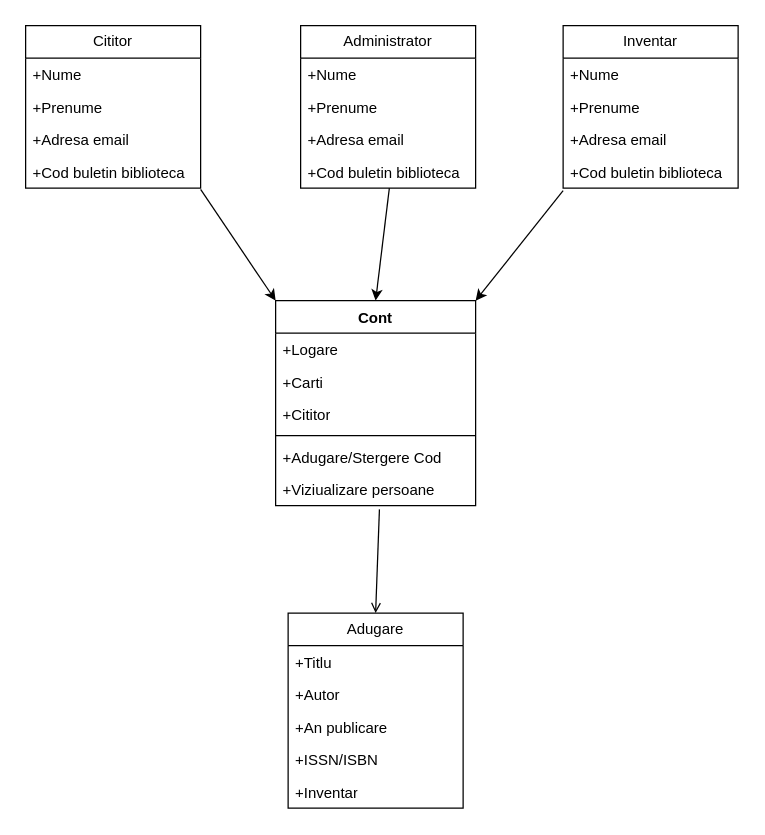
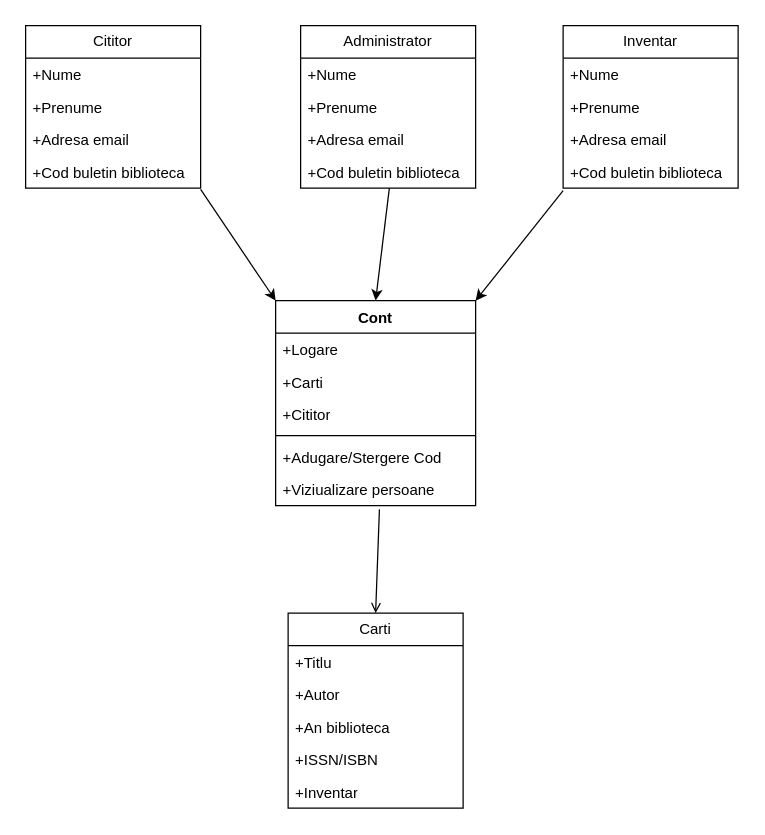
node "Adugare": label "Adugare" -> "Carti"
node "+An publicare": label "+An publicare" -> "+An biblioteca"
